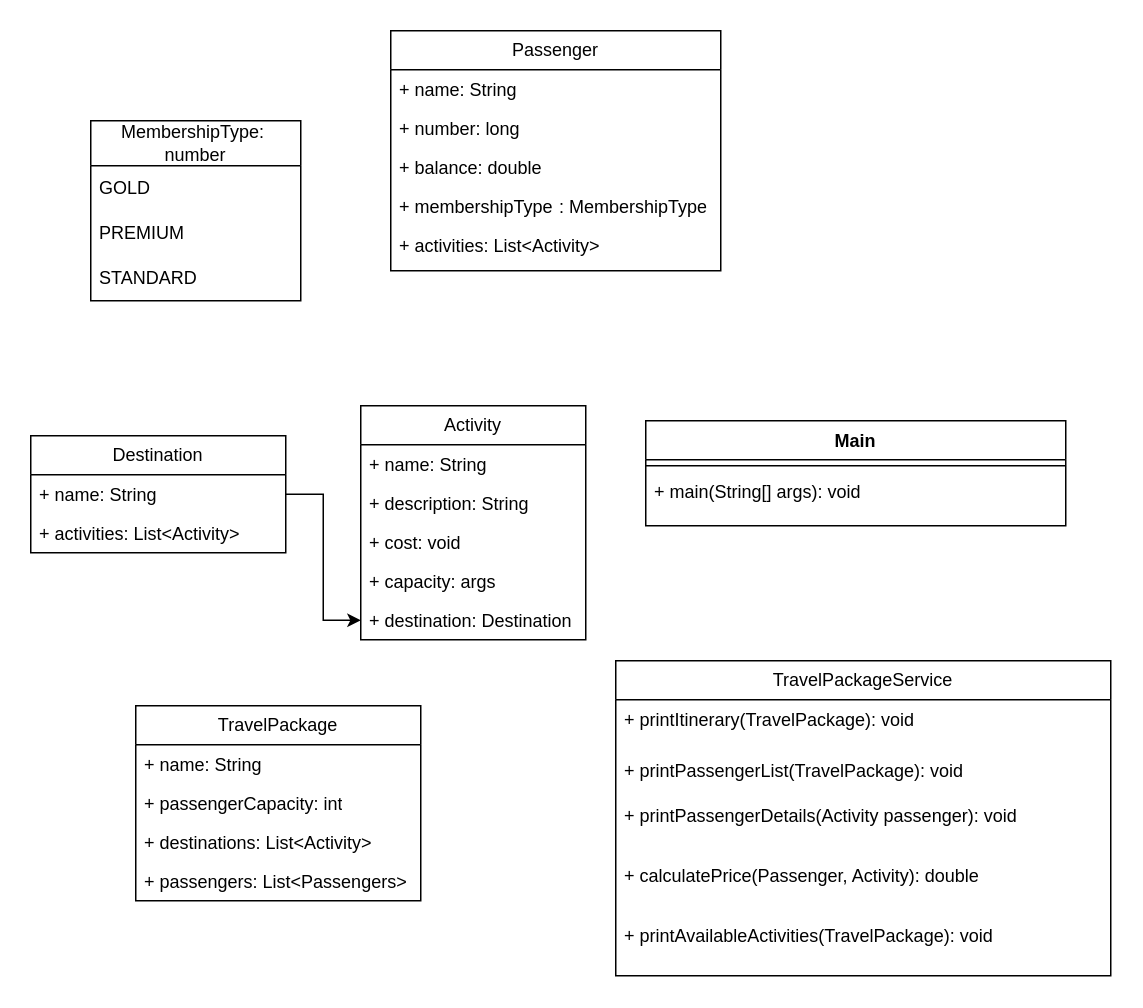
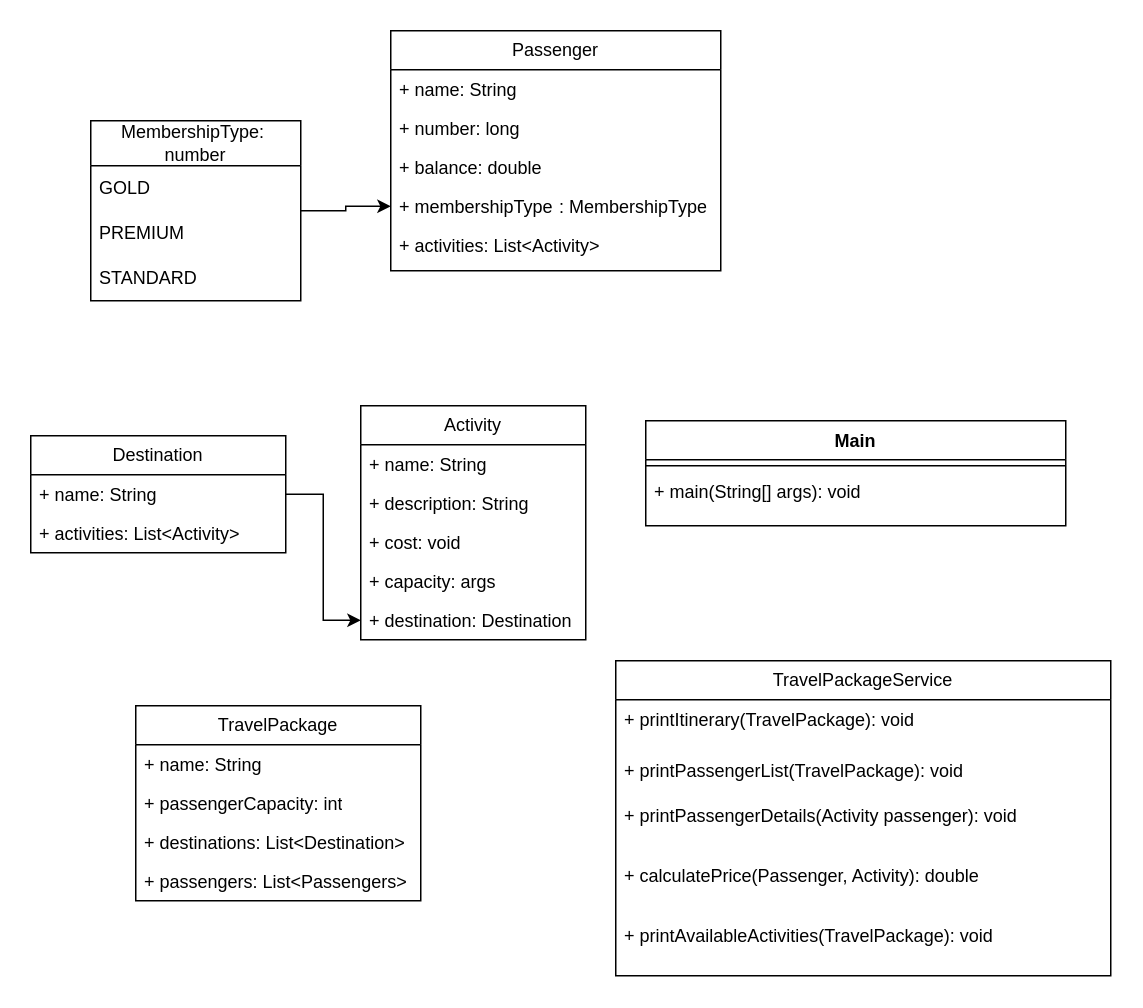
edge "MembershipType: number" -> "+ membershipType : MembershipType": added
node "+ destinations: List<Activity>": label "+ destinations: List<Activity>" -> "+ destinations: List<Destination>"
